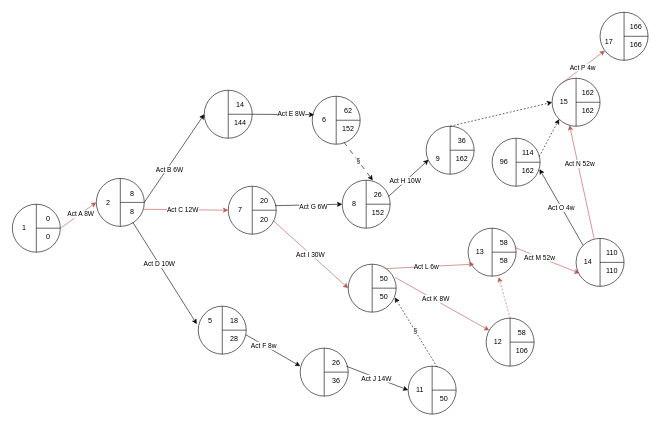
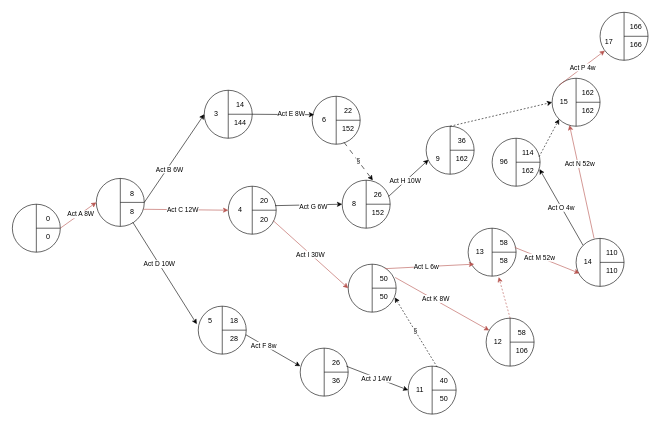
node "62": label "62" -> "22"
node "3": added
node "2": removed
node "7": label "7" -> "4"
node "1": removed
node "40": added
